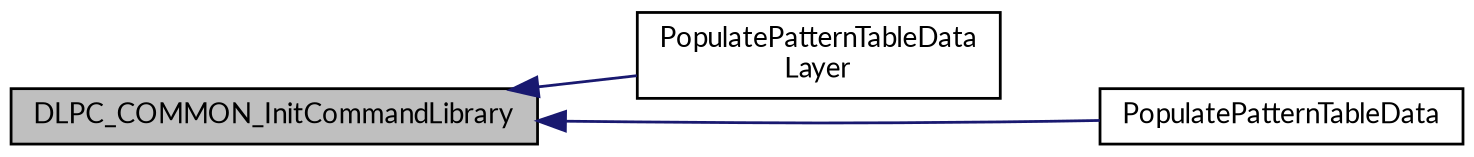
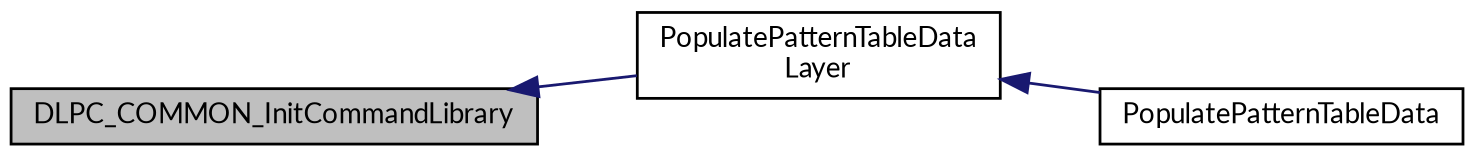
edge "PopulatePatternTableData" -> "DLPC_COMMON_InitCommandLibrary": now "PopulatePatternTableData" -> "PopulatePatternTableData Layer"
